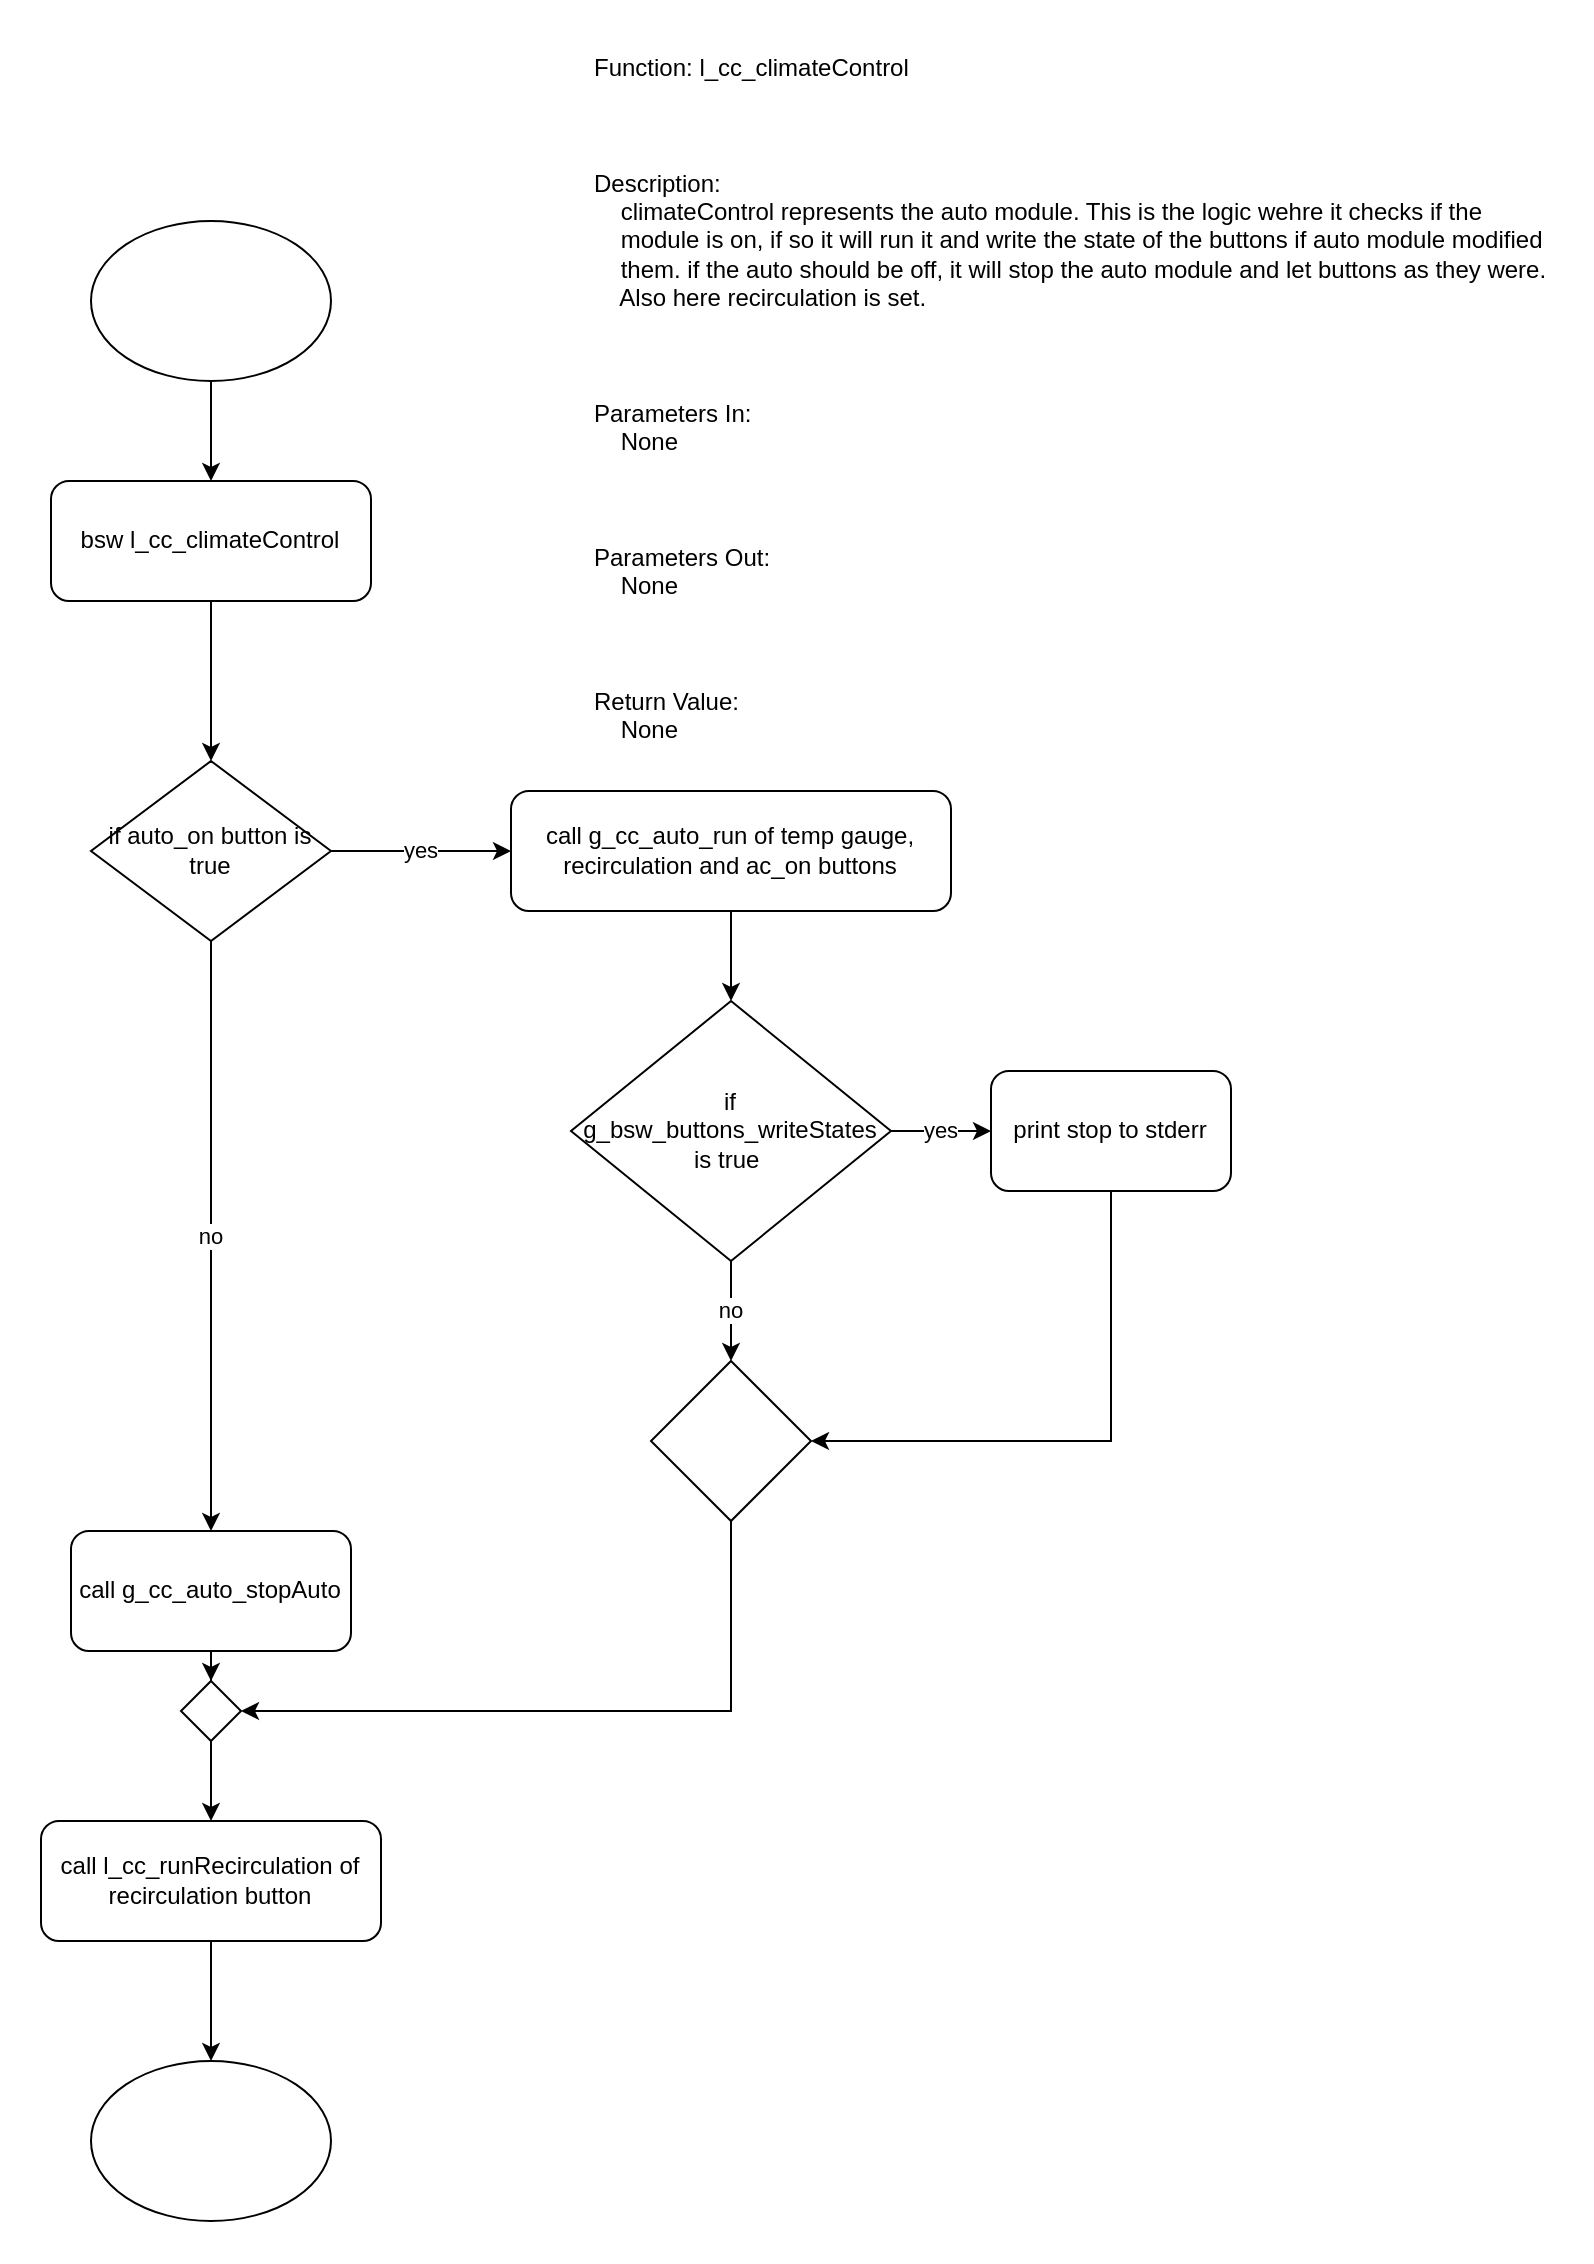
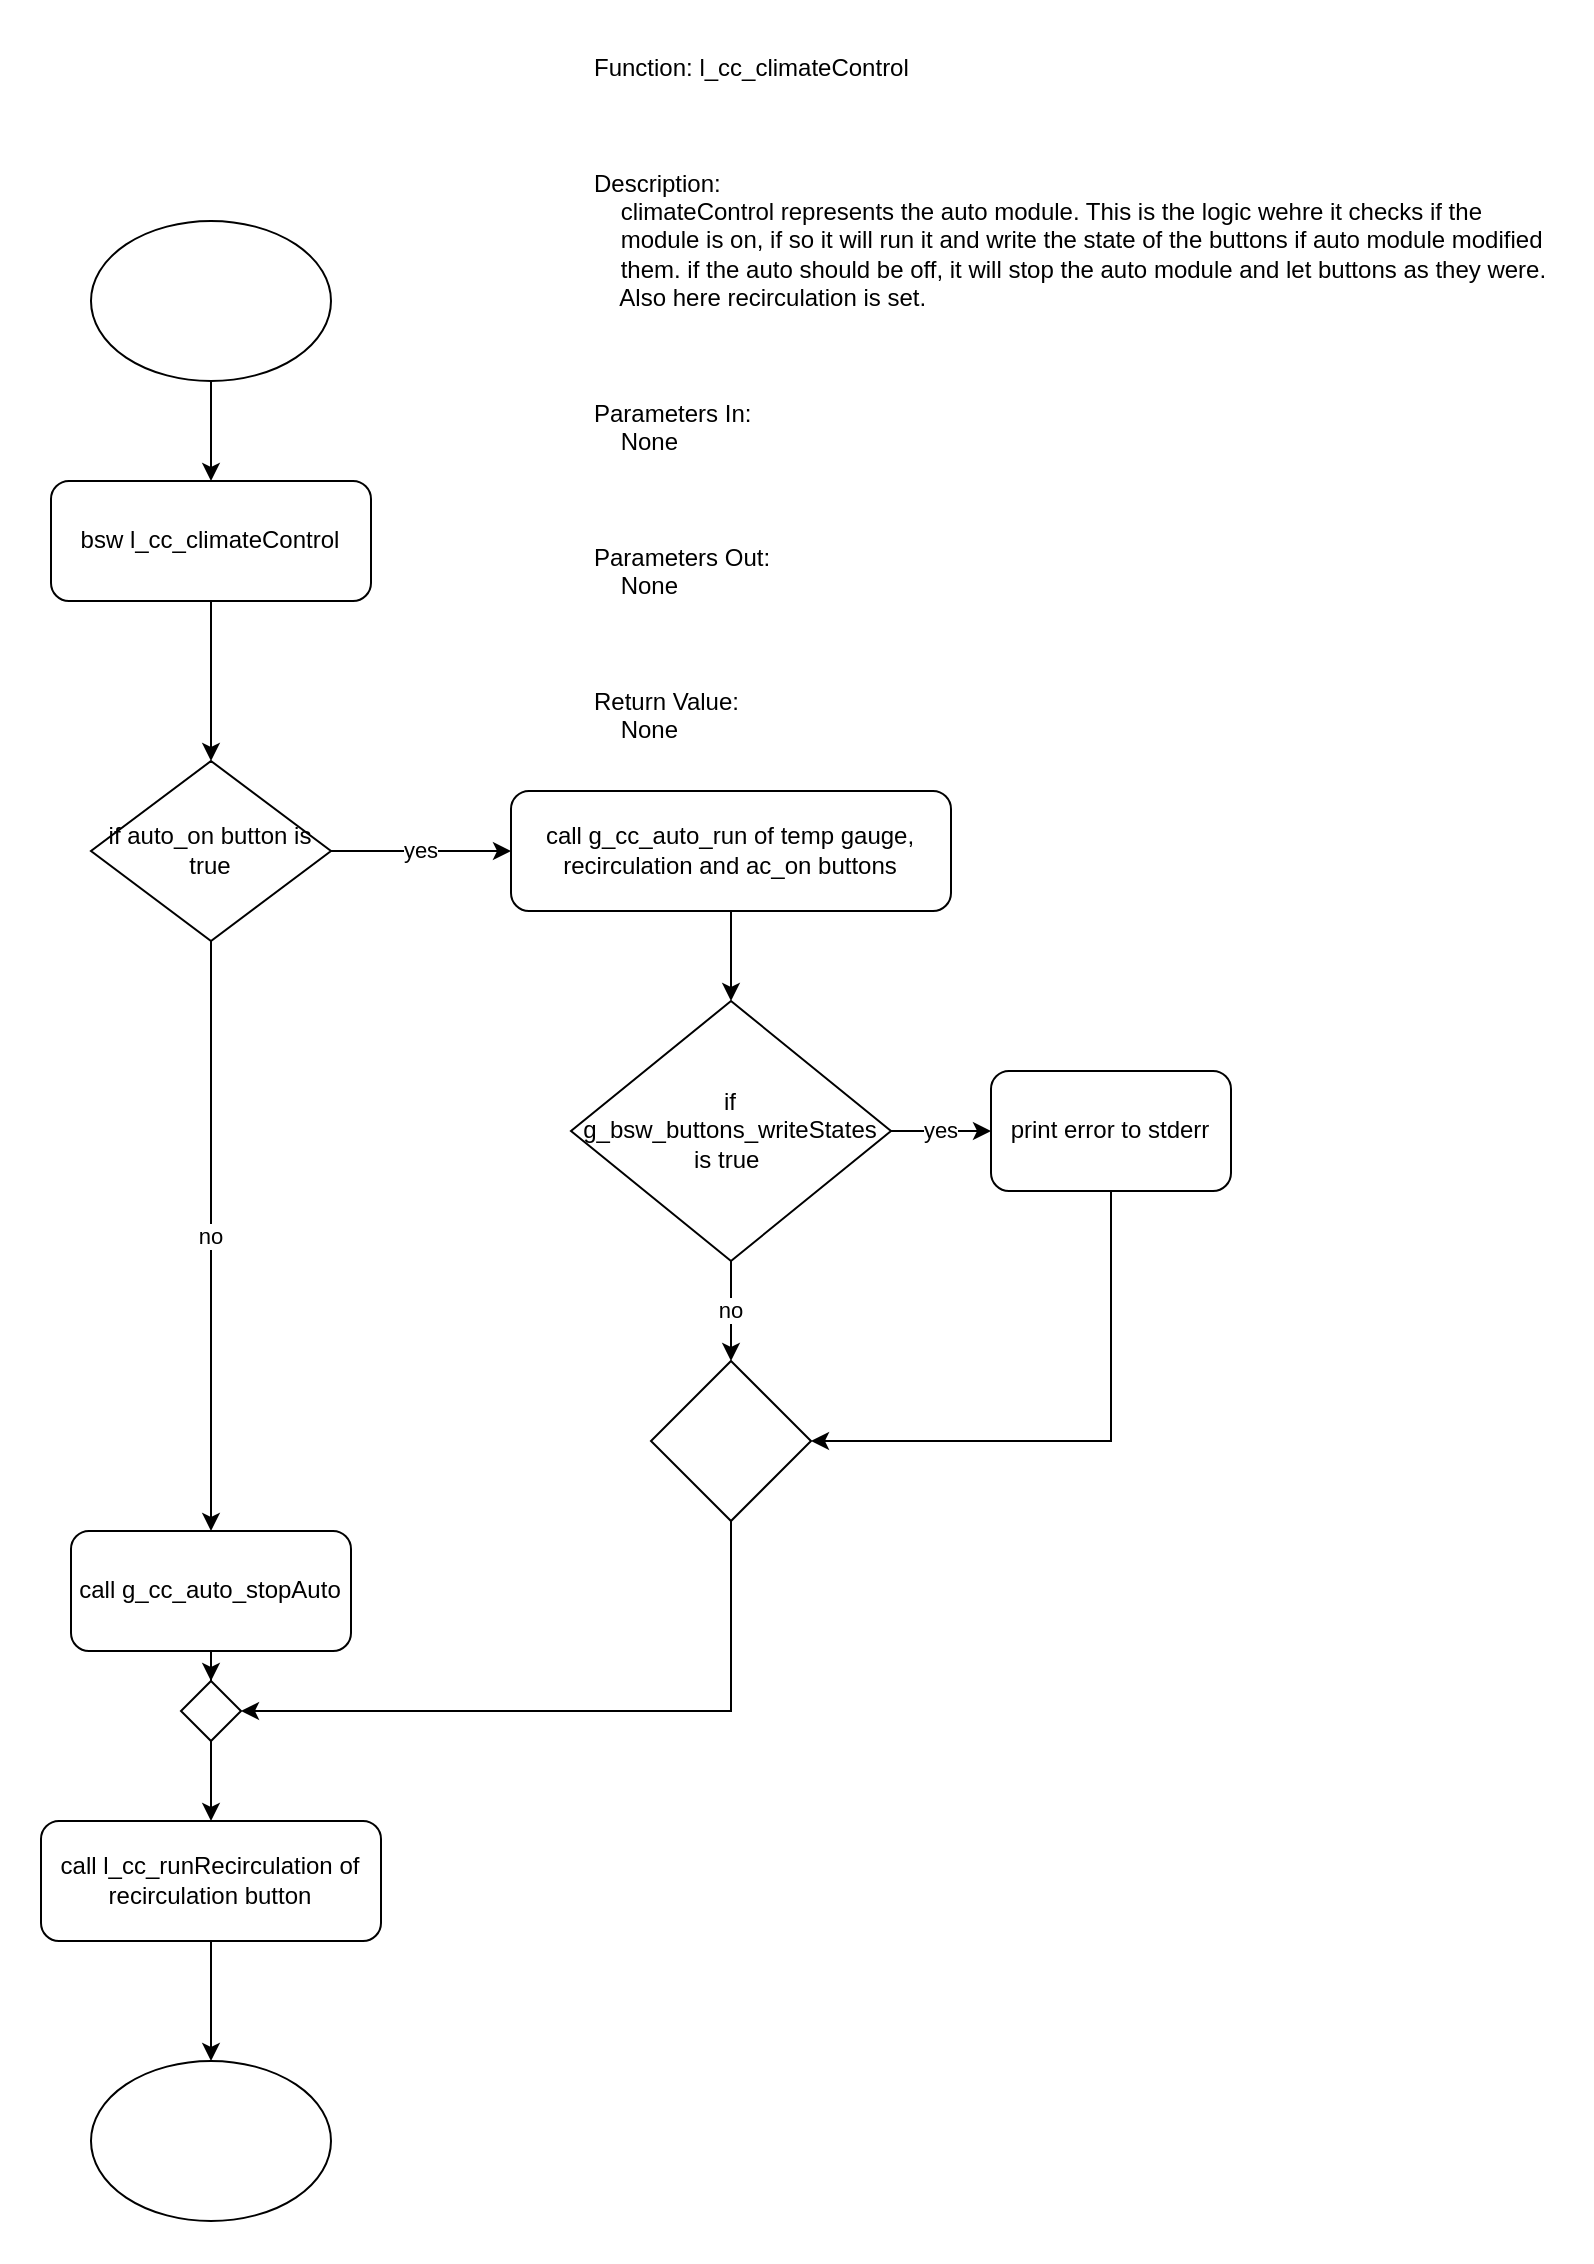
node "print stop to stderr": label "print stop to stderr" -> "print error to stderr"
